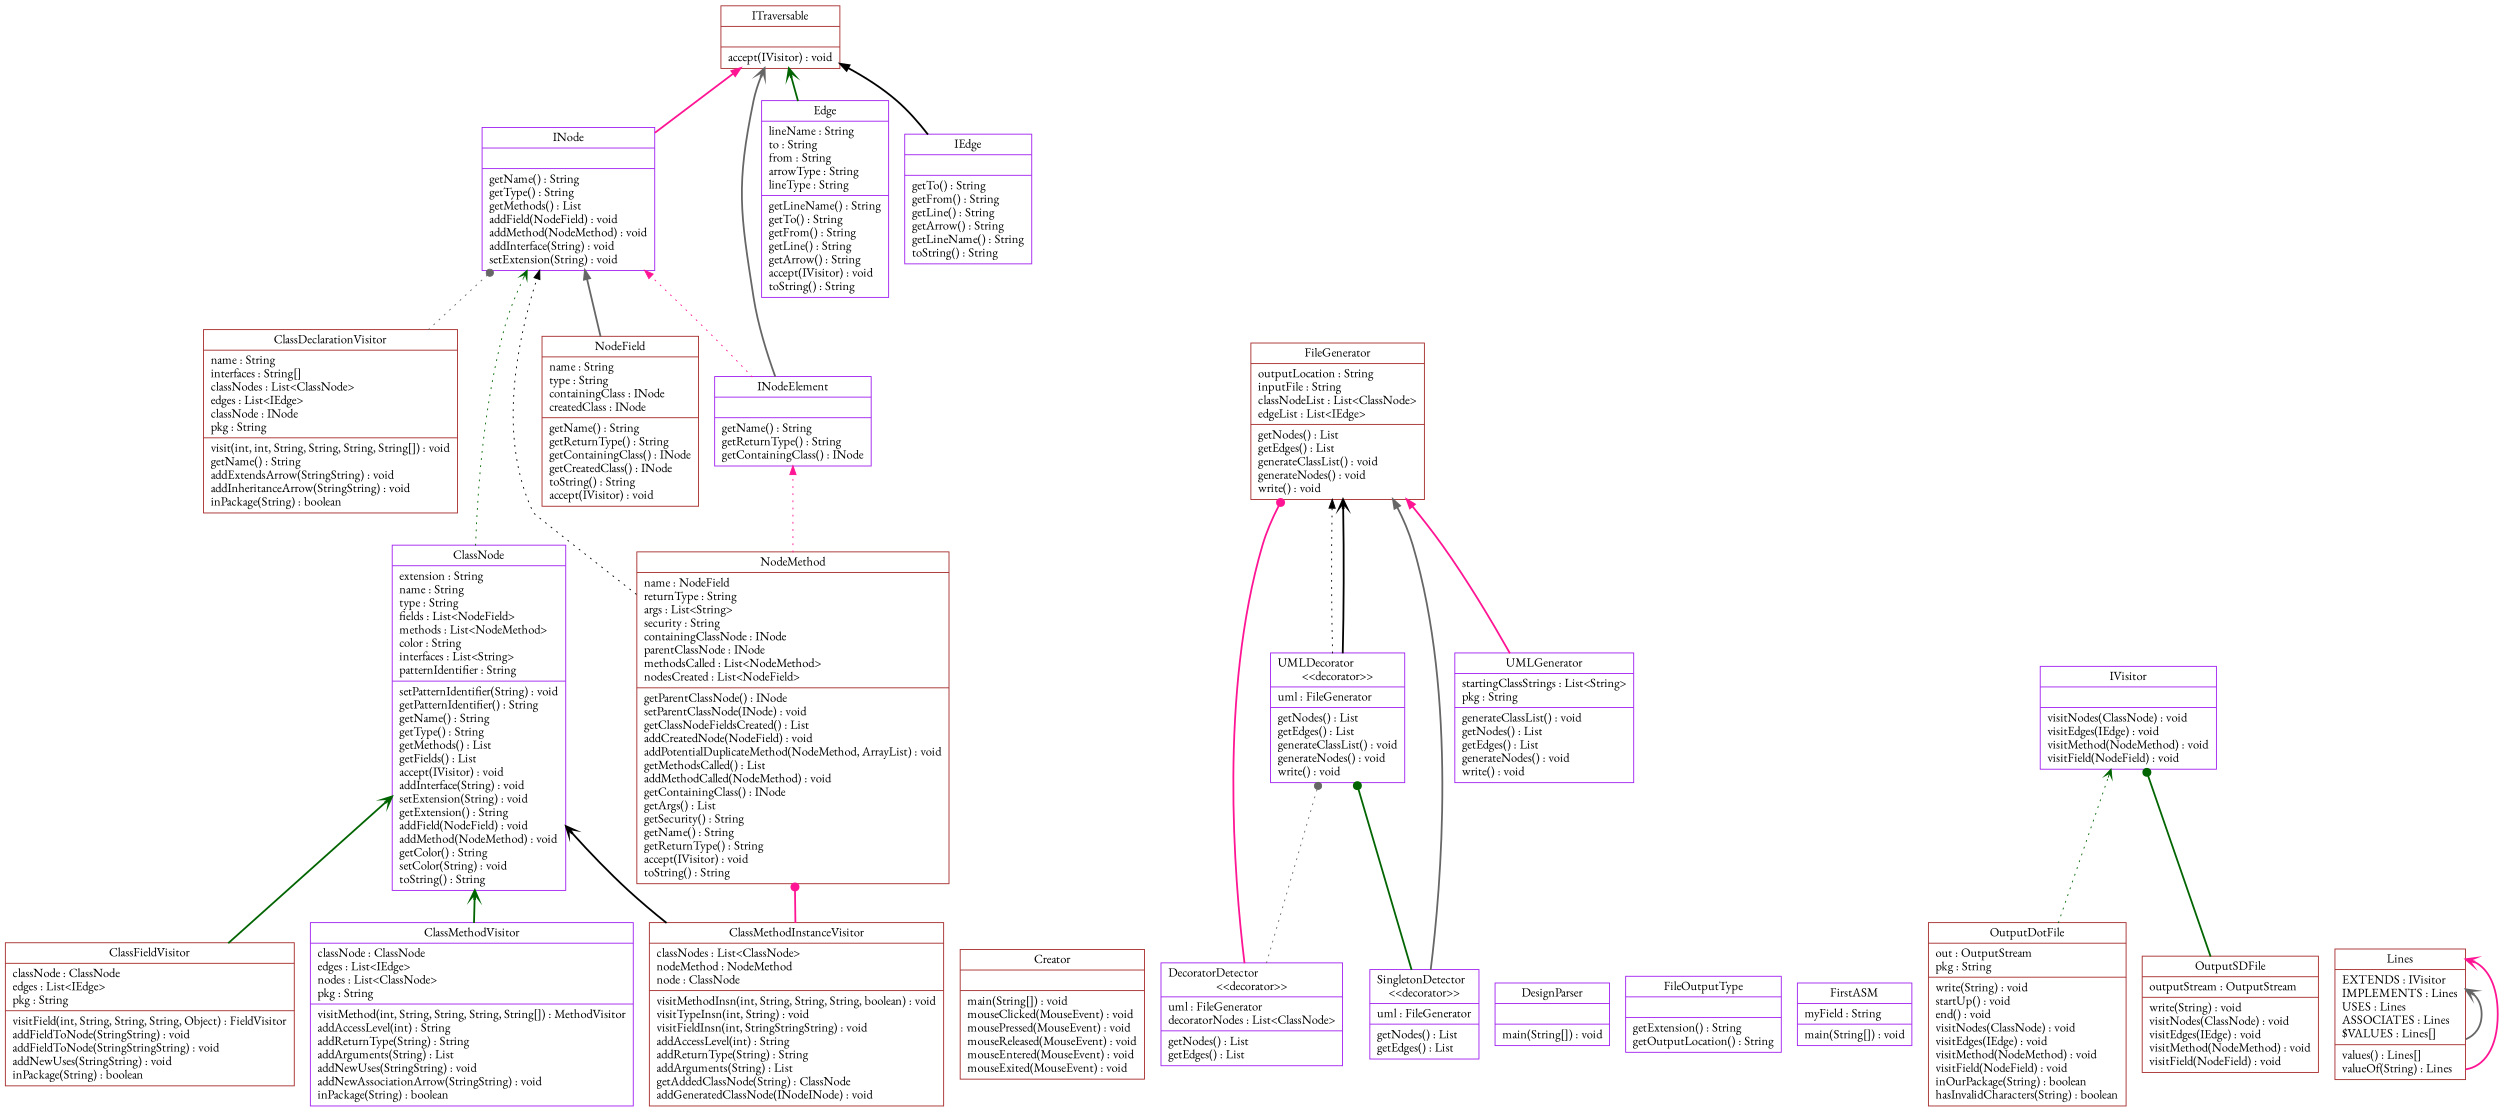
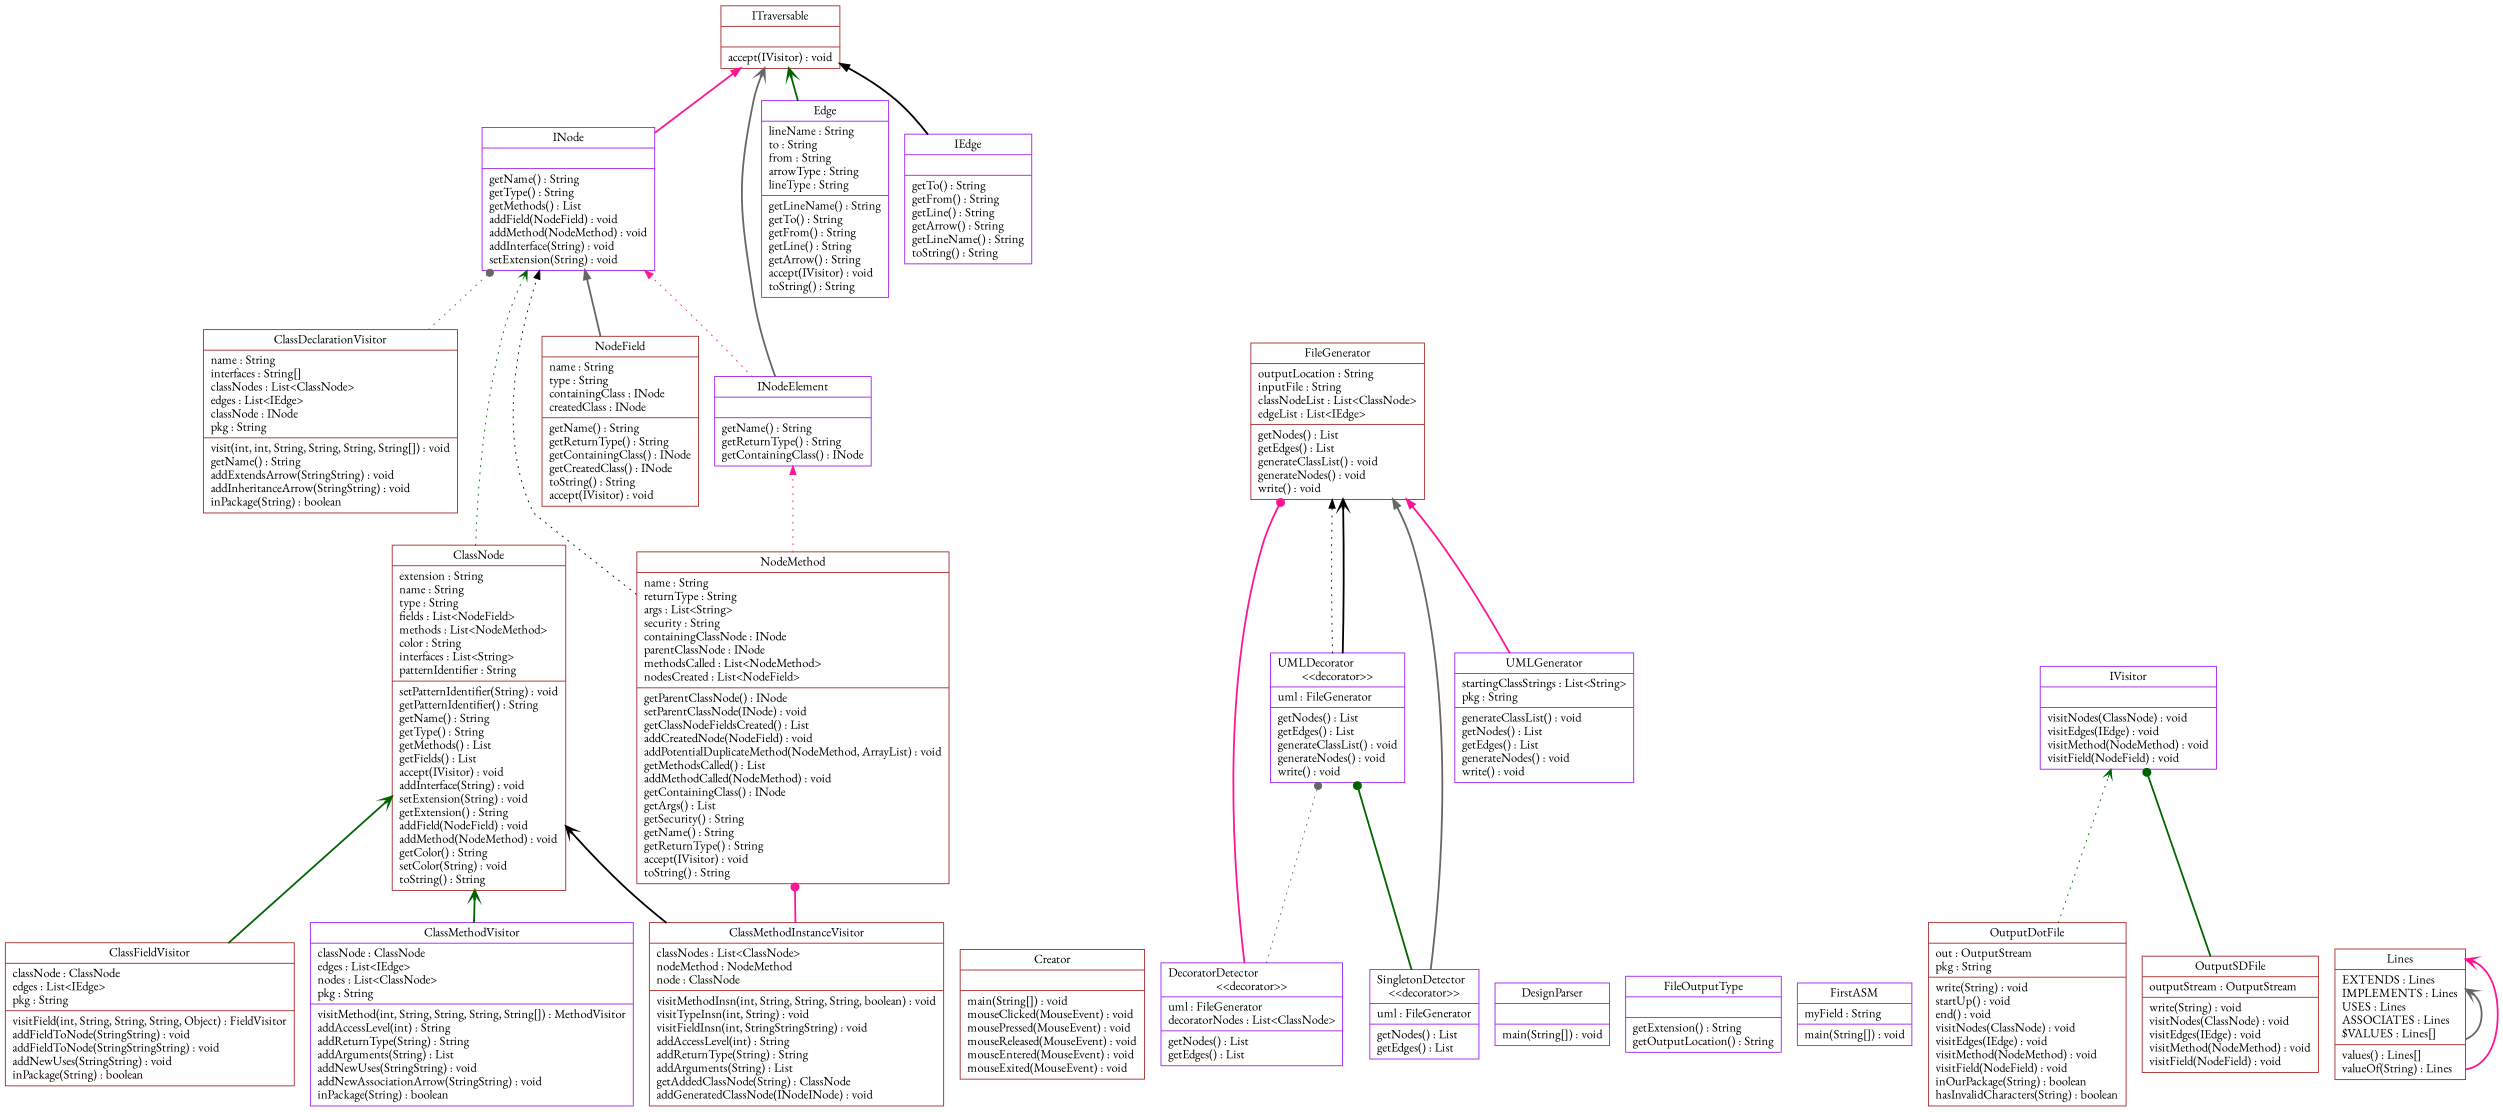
node "NodeMethod": text "name : NodeField" -> "name : String"
node "ClassNode": color purple -> brown
node "Lines": text "EXTENDS : IVisitor" -> "EXTENDS : Lines"
